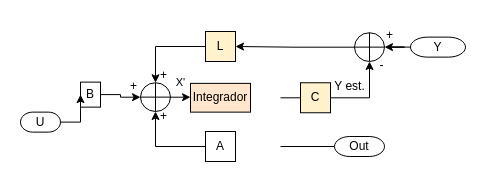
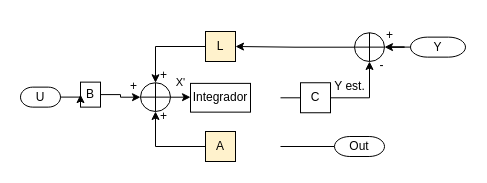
node "Integrador": fillcolor #ffe6cc -> #ffffff
node "C": fillcolor #fff2cc -> #ffffff
node "U": moved (41, 122) -> (41, 97)
node "A": fillcolor #ffffff -> #fff2cc
